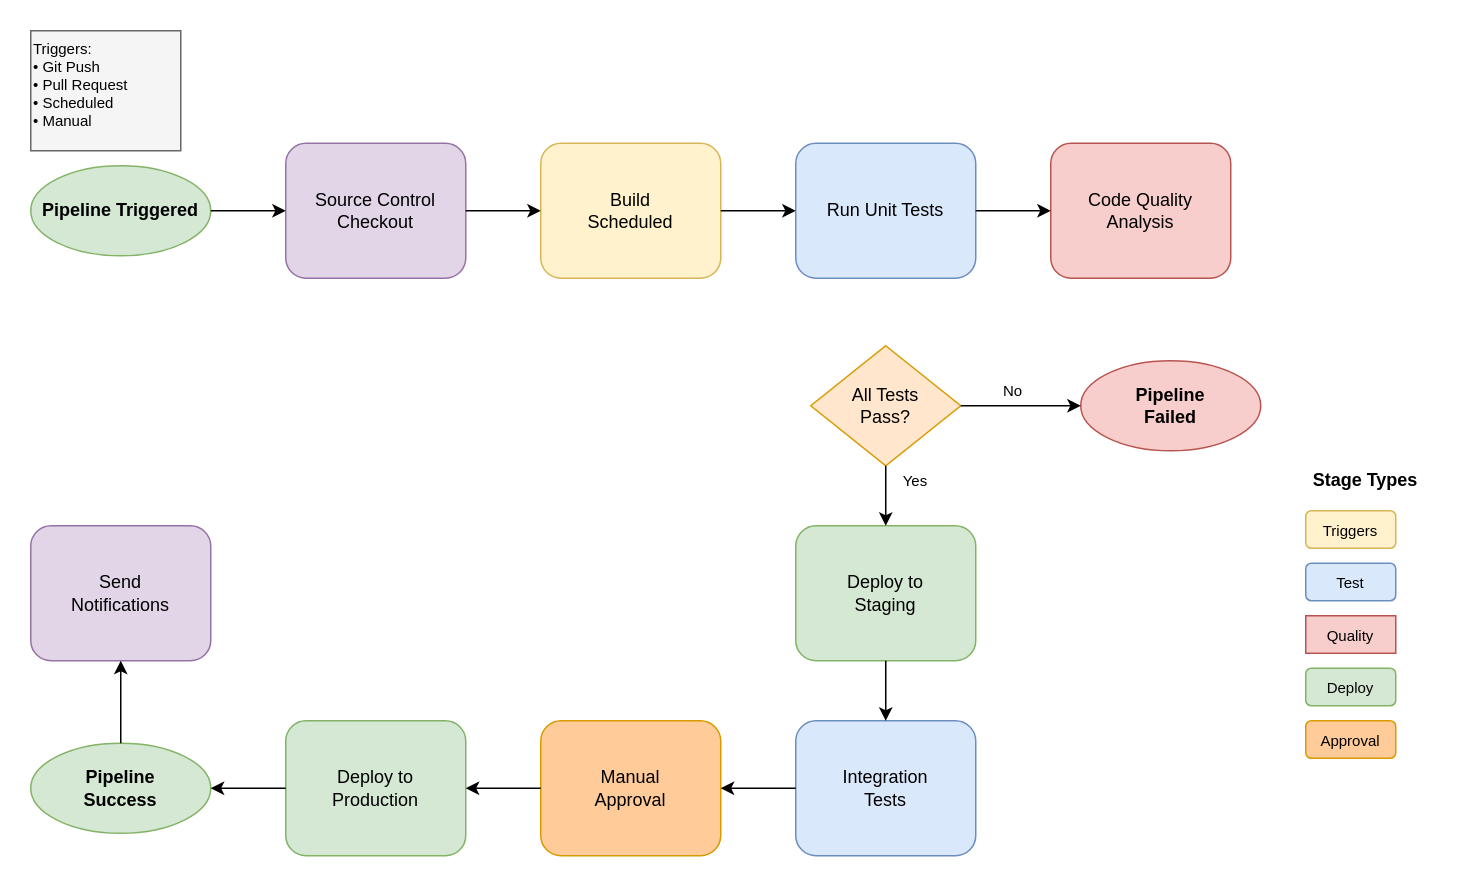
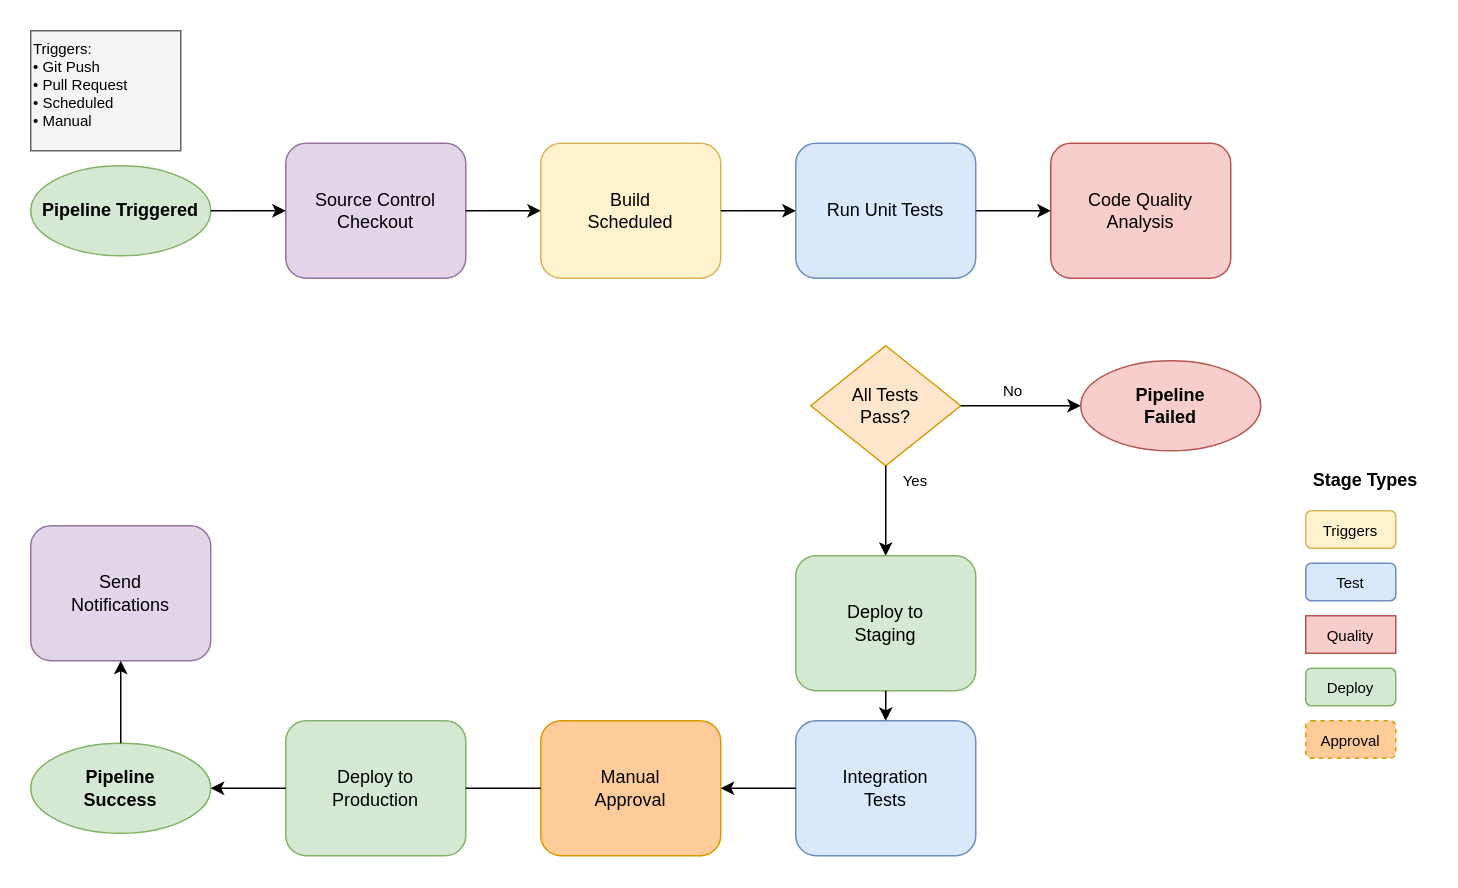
node "Deploy to Staging": moved (886, 593) -> (886, 623)
node "Approval": style solid -> dashed
edge "Manual Approval" -> "Deploy to Production": arrowhead classic -> none
